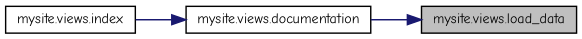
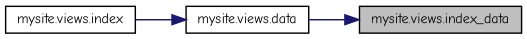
node "mysite.views.documentation": label "mysite.views.documentation" -> "mysite.views.data"
node "mysite.views.load_data": label "mysite.views.load_data" -> "mysite.views.index_data"
